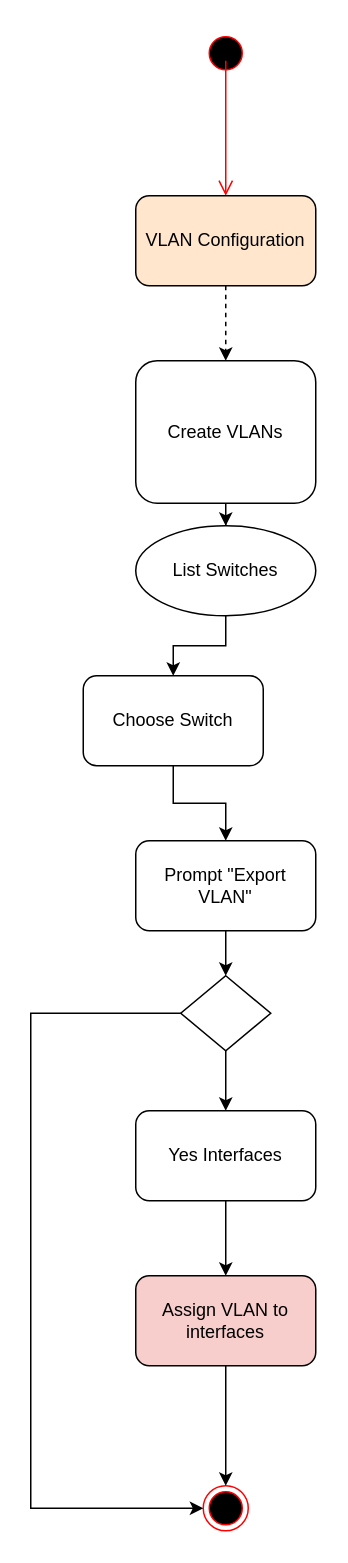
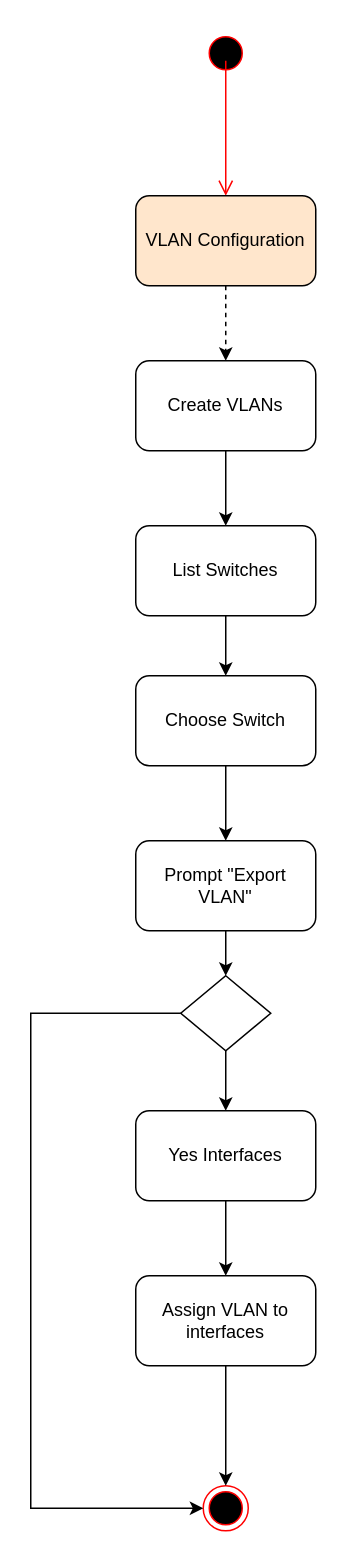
node "Create VLANs": size 180x143 -> 180x90
node "List Switches": shape ellipse -> rounded rectangle
node "Choose Switch": moved (173, 721) -> (226, 721)
node "Assign VLAN to interfaces": fillcolor #f8cecc -> #ffffff
